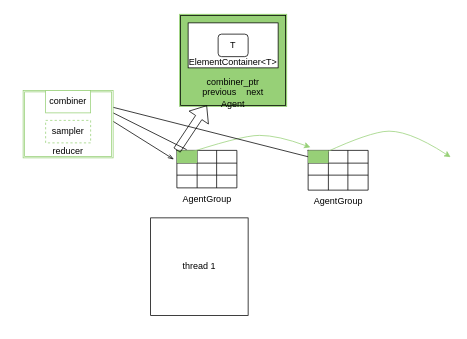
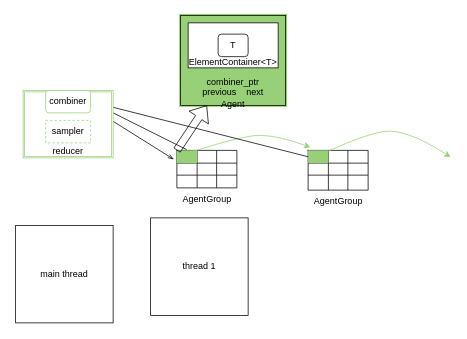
node "combiner": shape rectangle -> rounded rectangle
node "main thread": added
